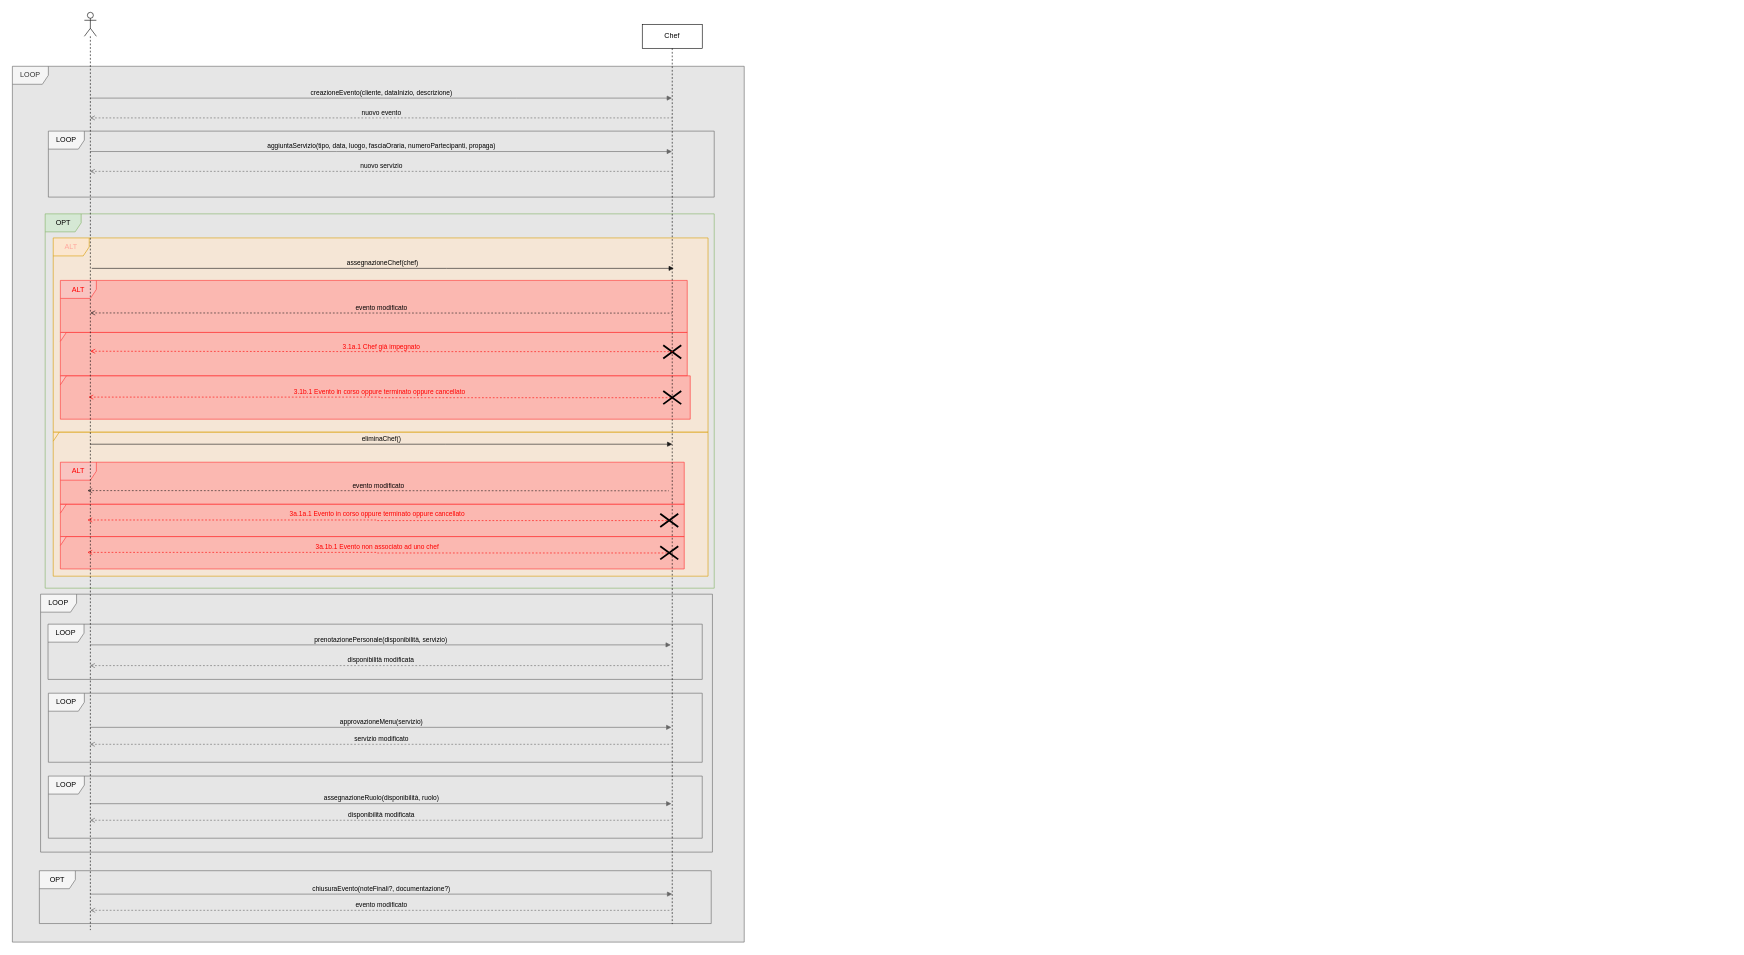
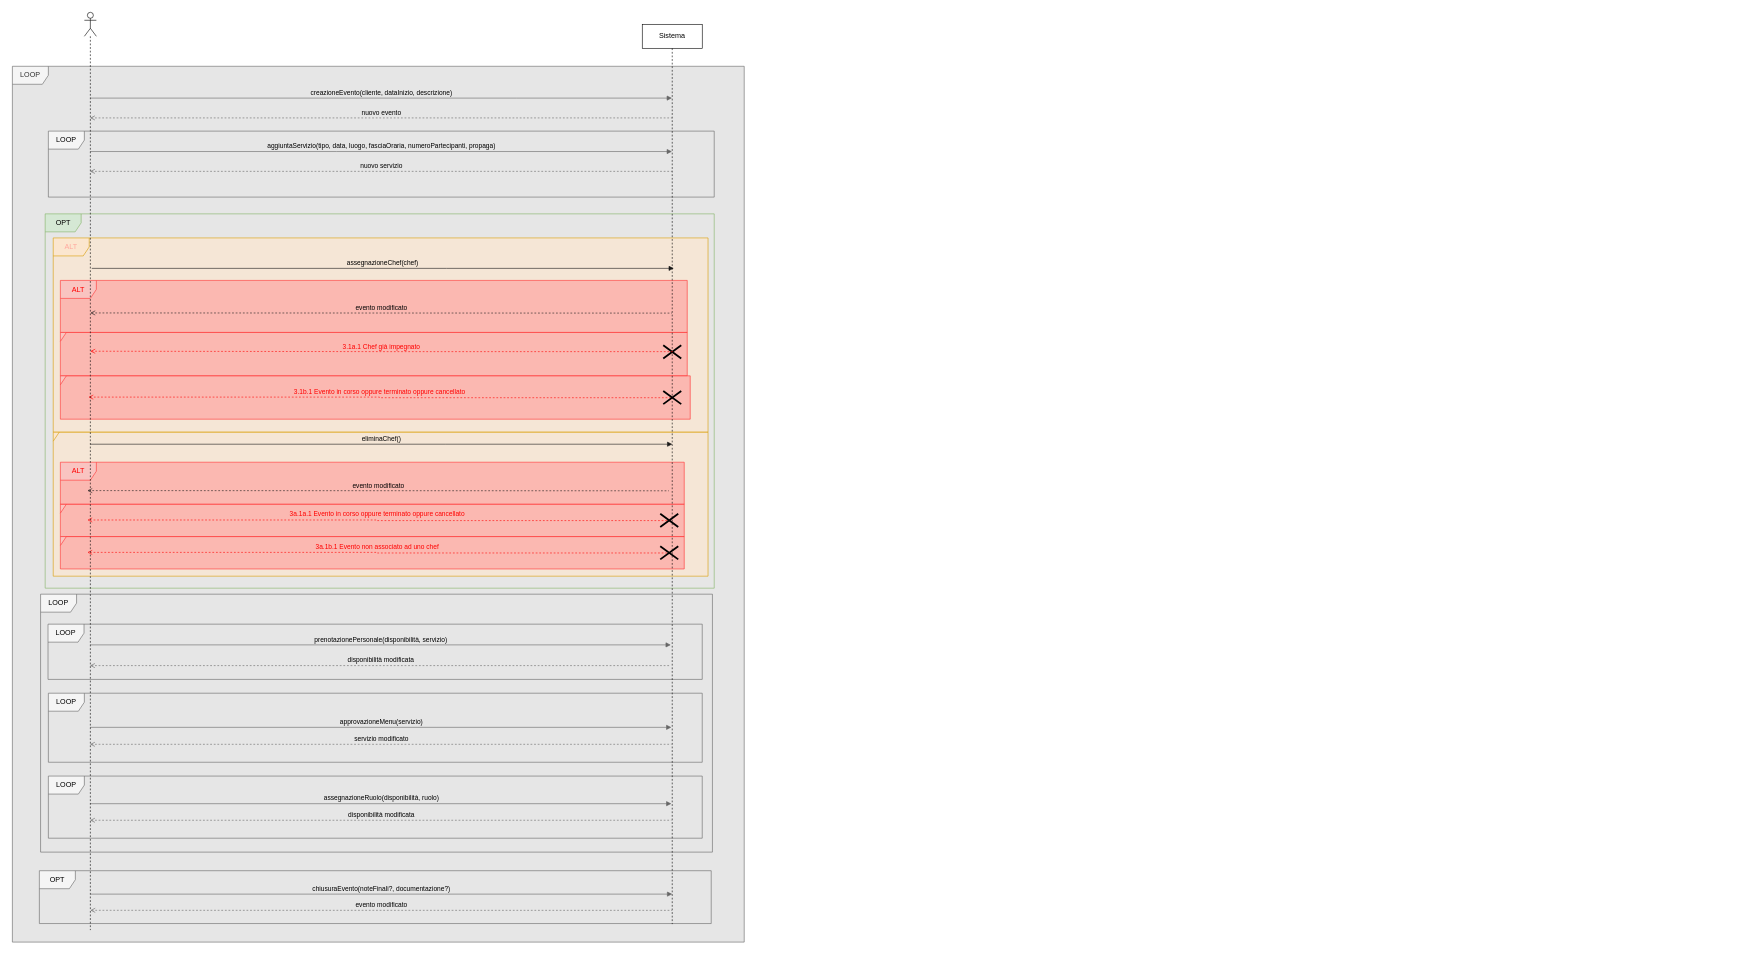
node "Chef": label "Chef" -> "Sistema"
